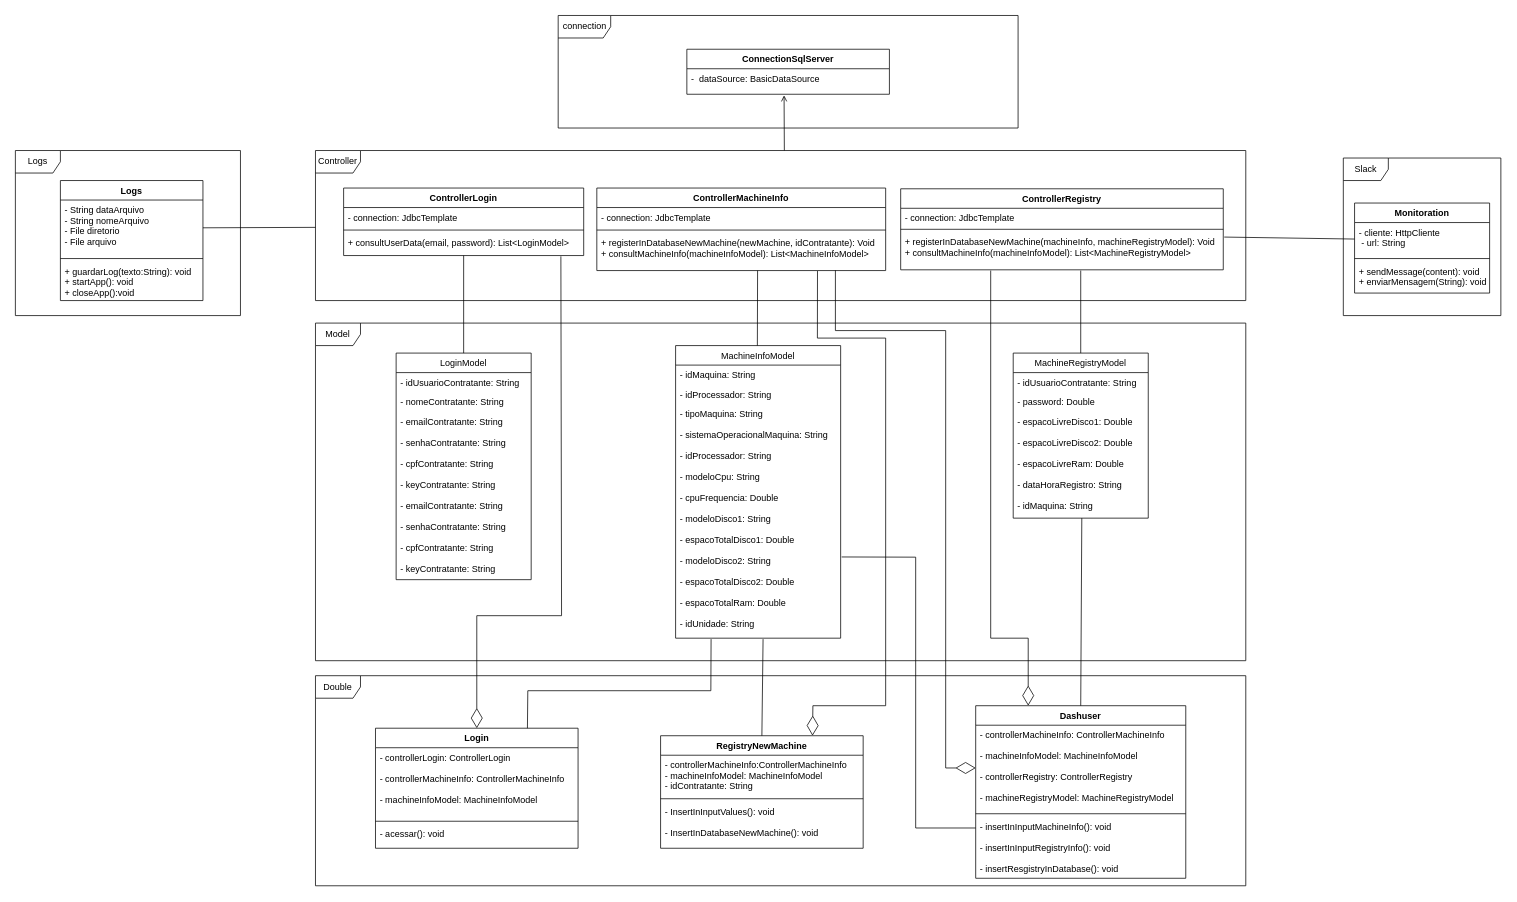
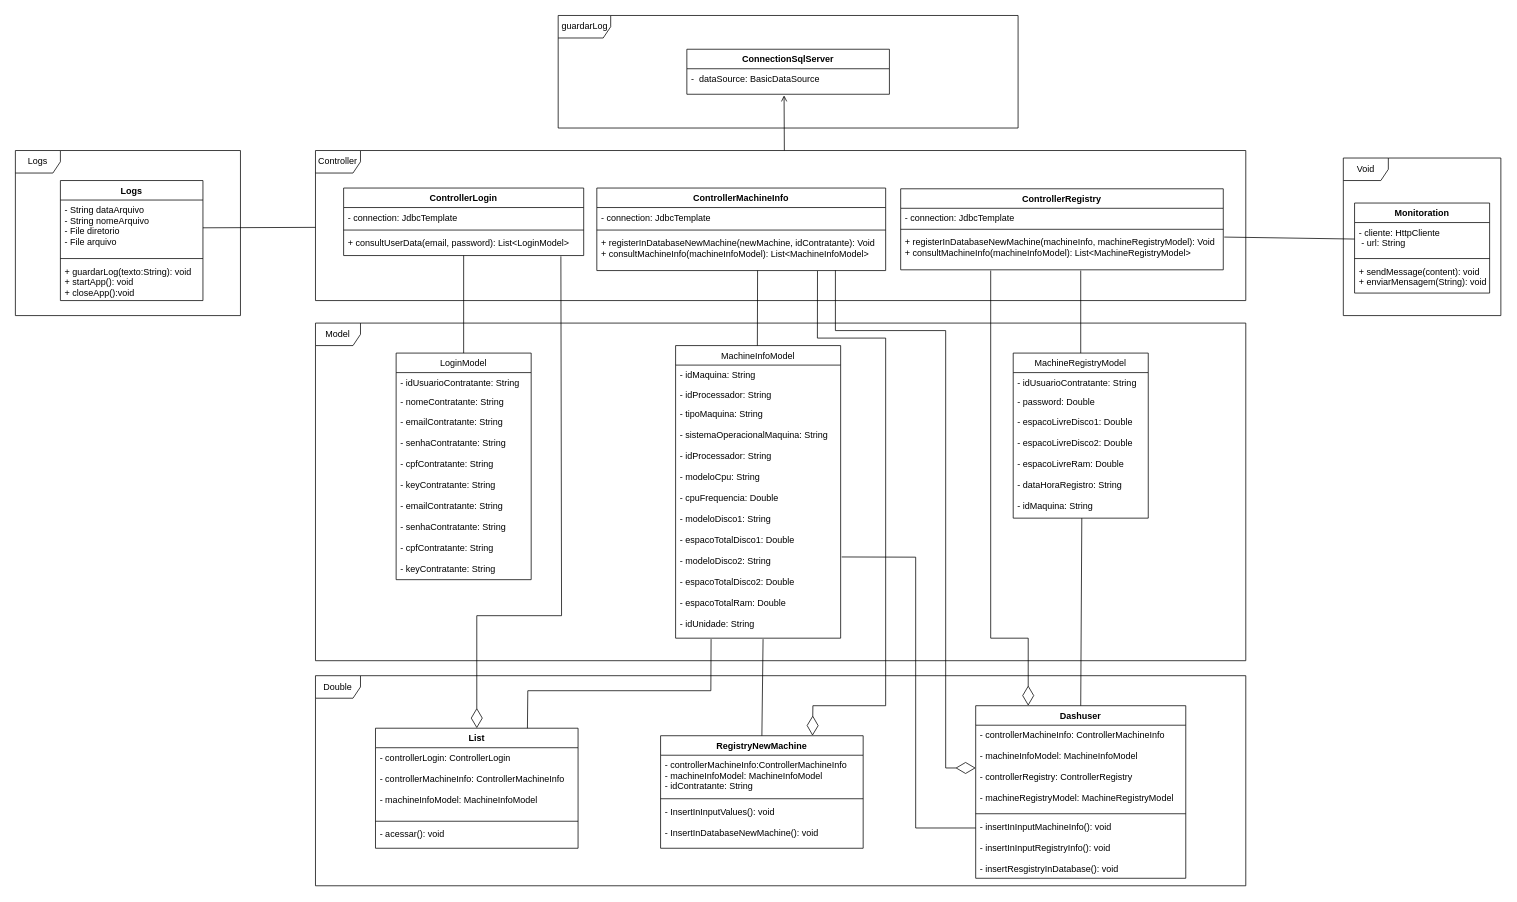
node "connection": label "connection" -> "guardarLog"
node "Slack": label "Slack" -> "Void"
node "Login": label "Login" -> "List"
